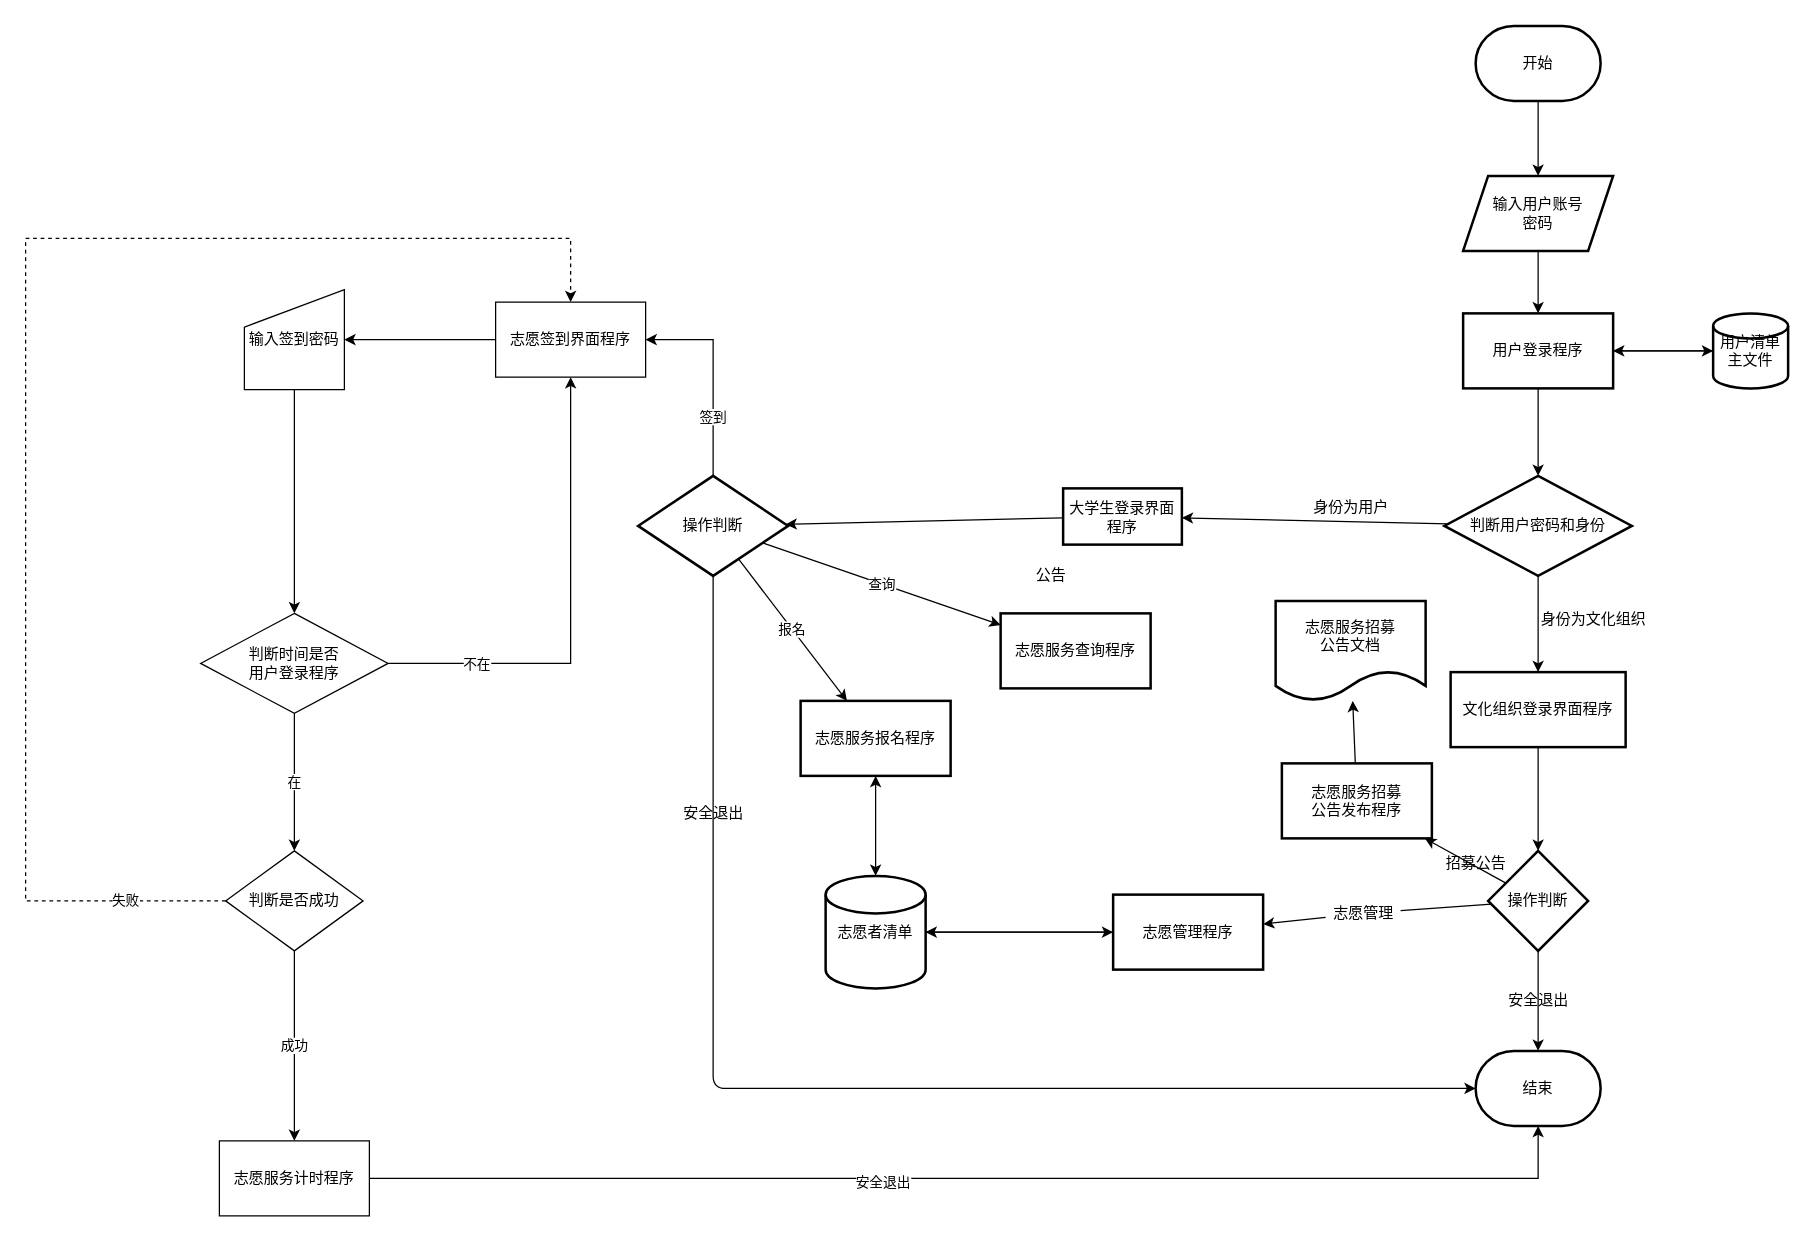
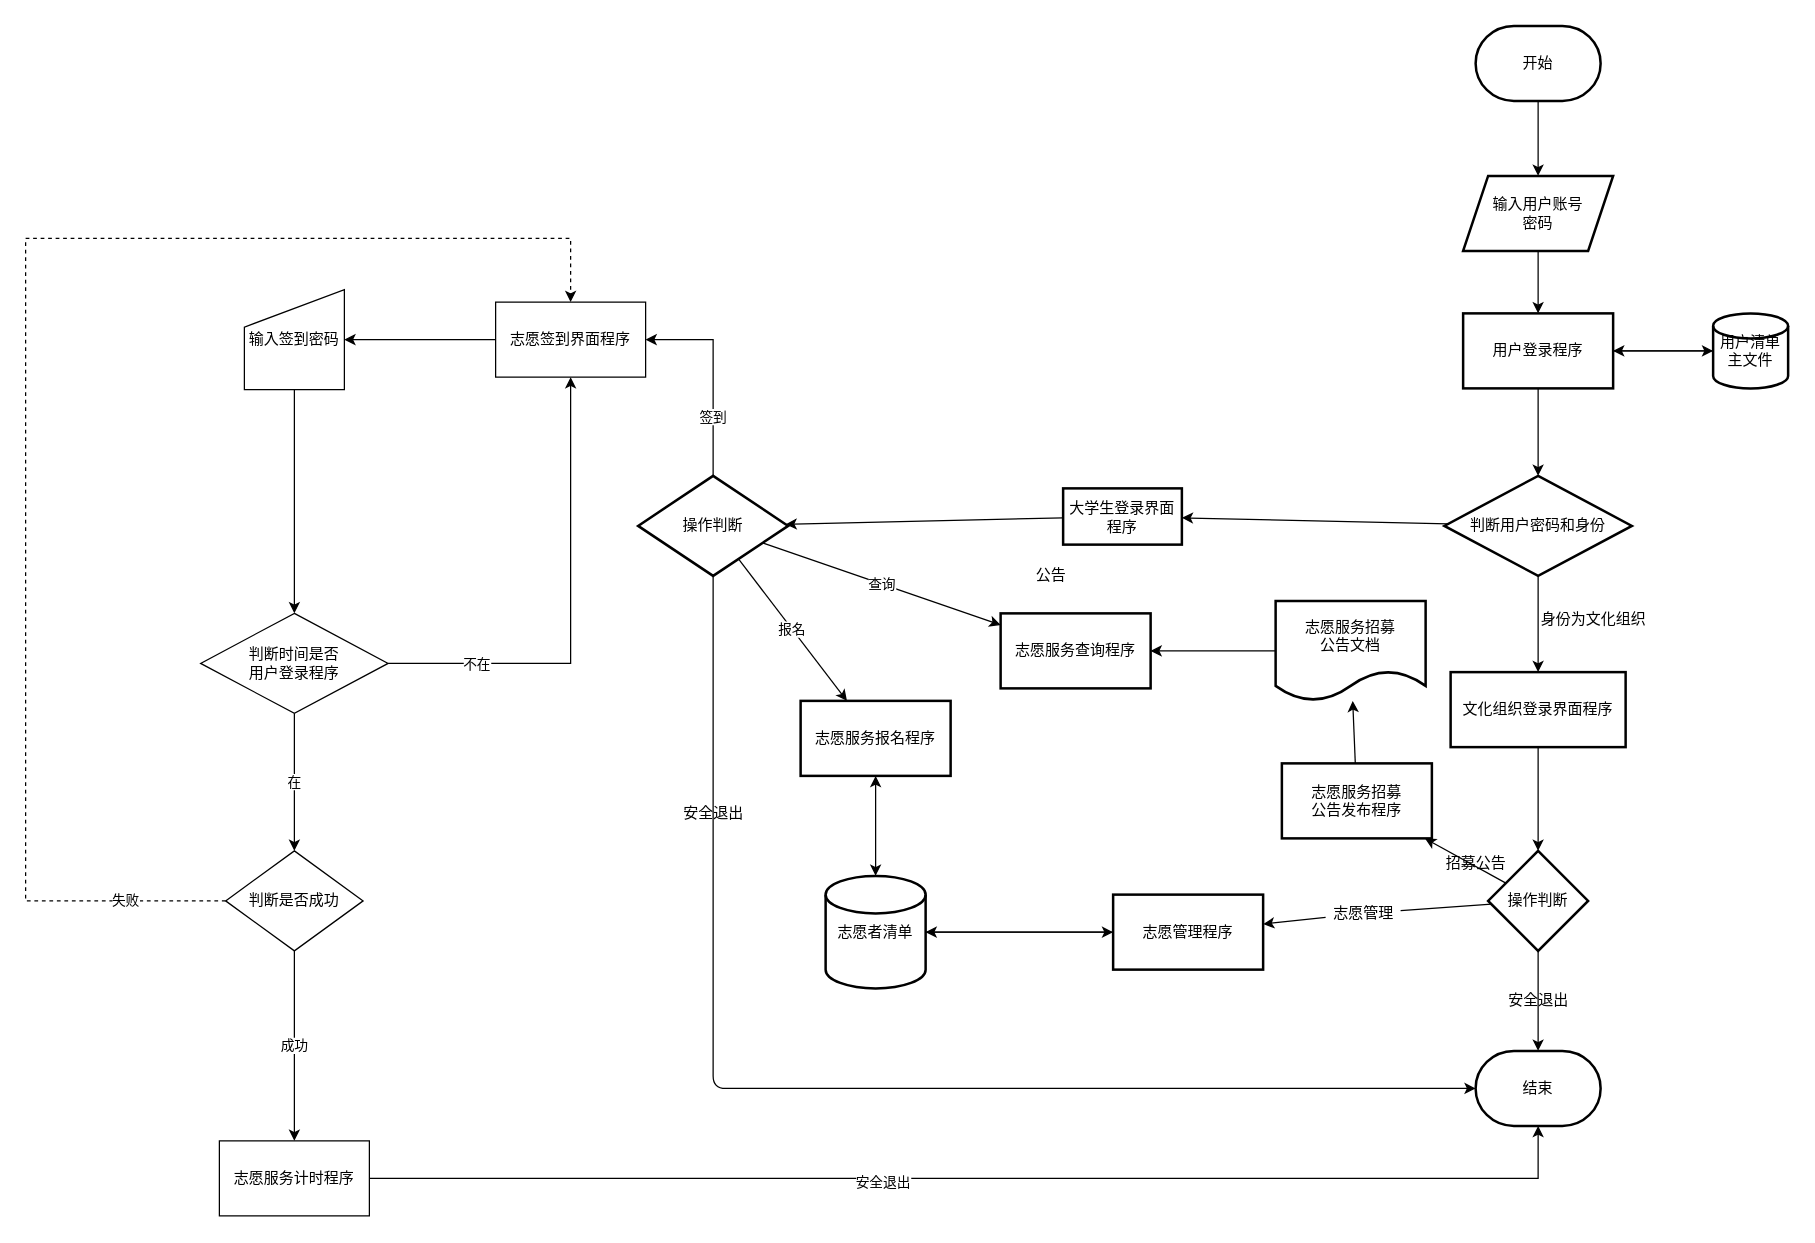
node "身份为用户": removed
edge "志愿服务招募 公告文档" -> "志愿服务查询程序": added
